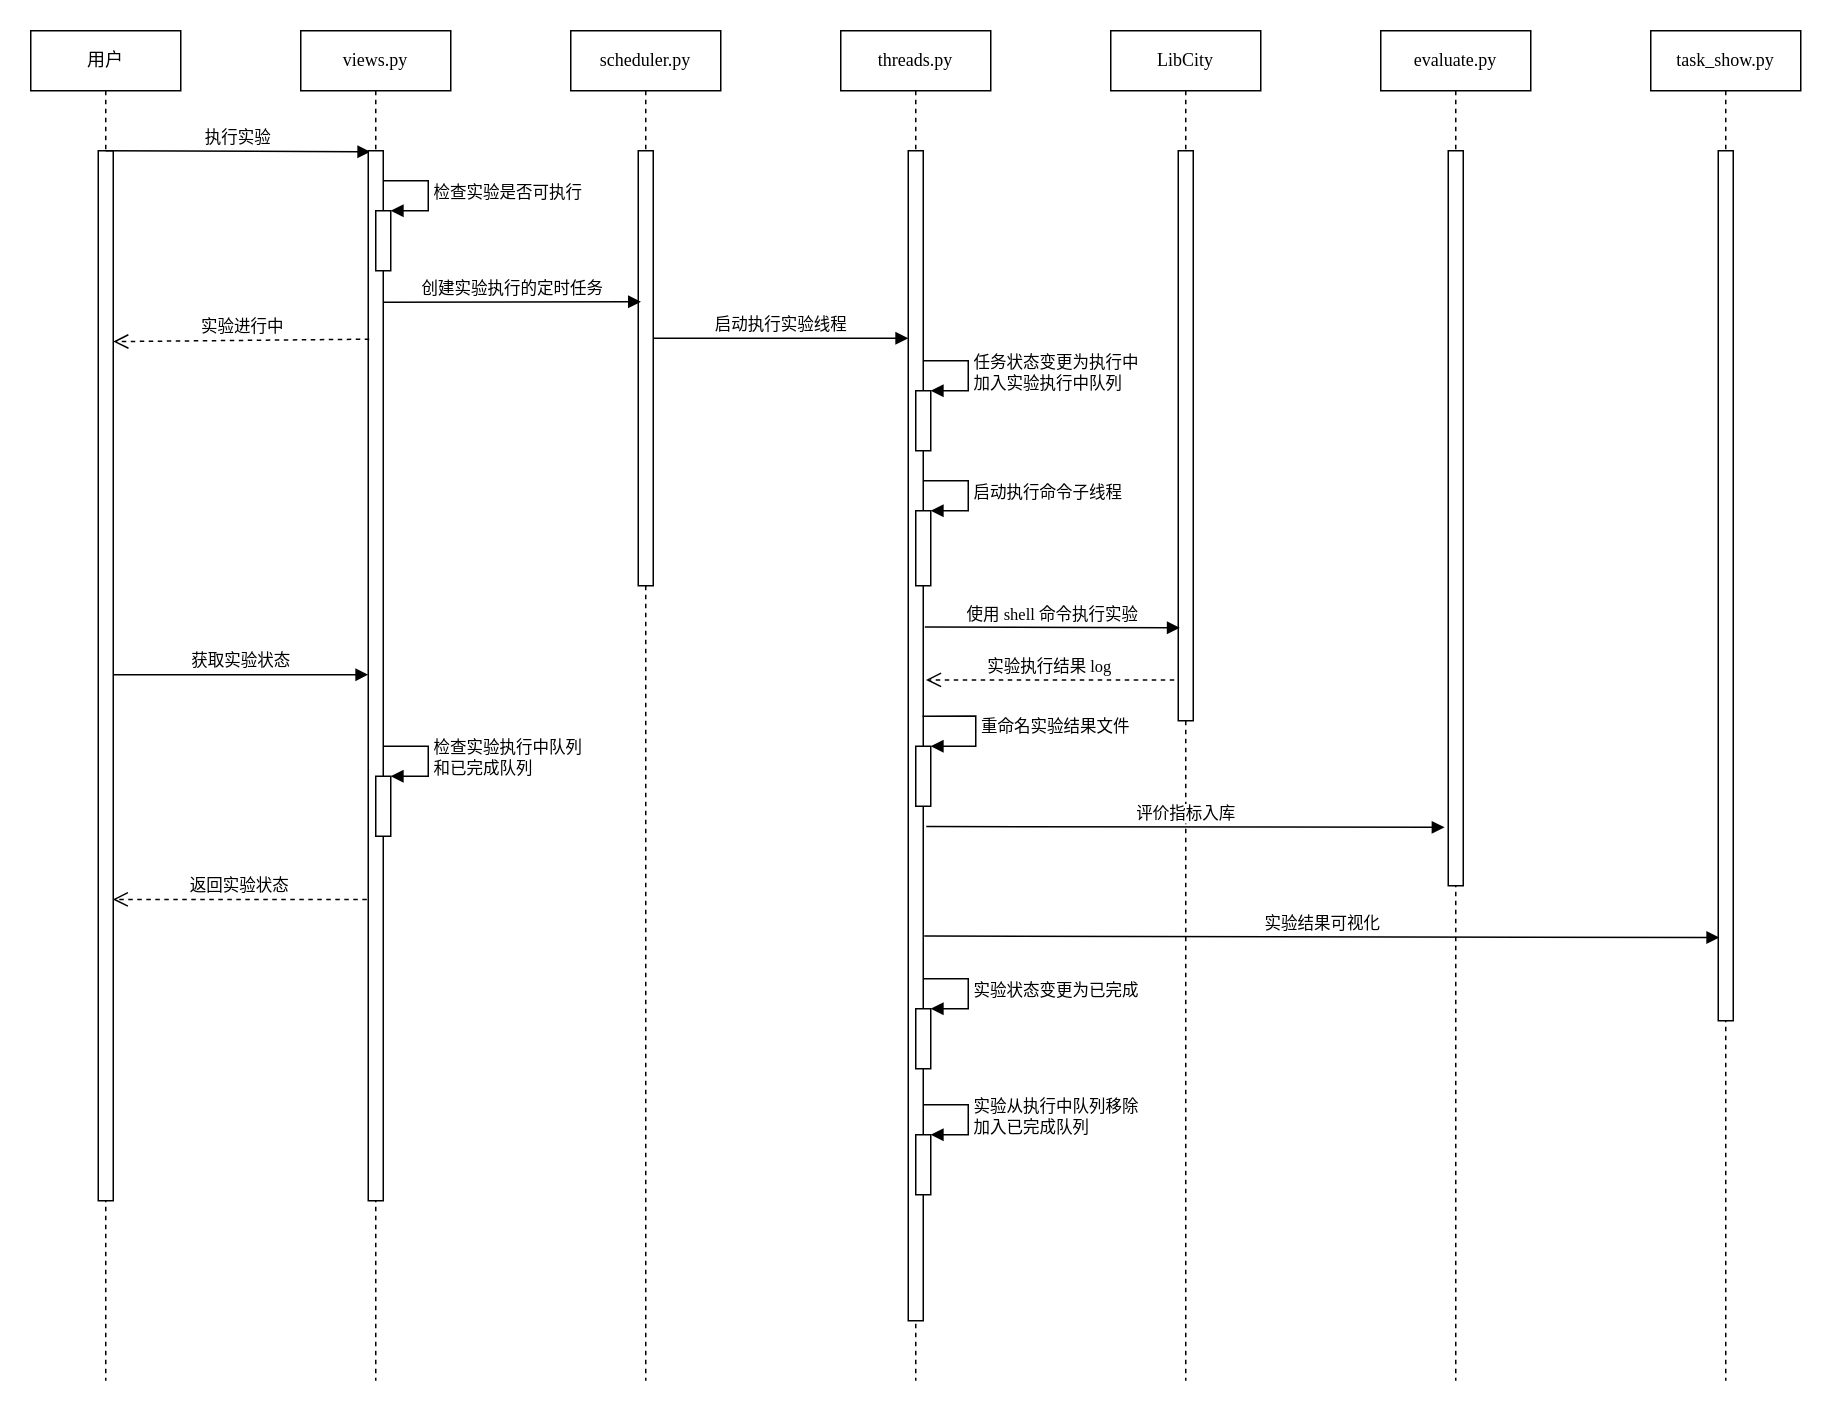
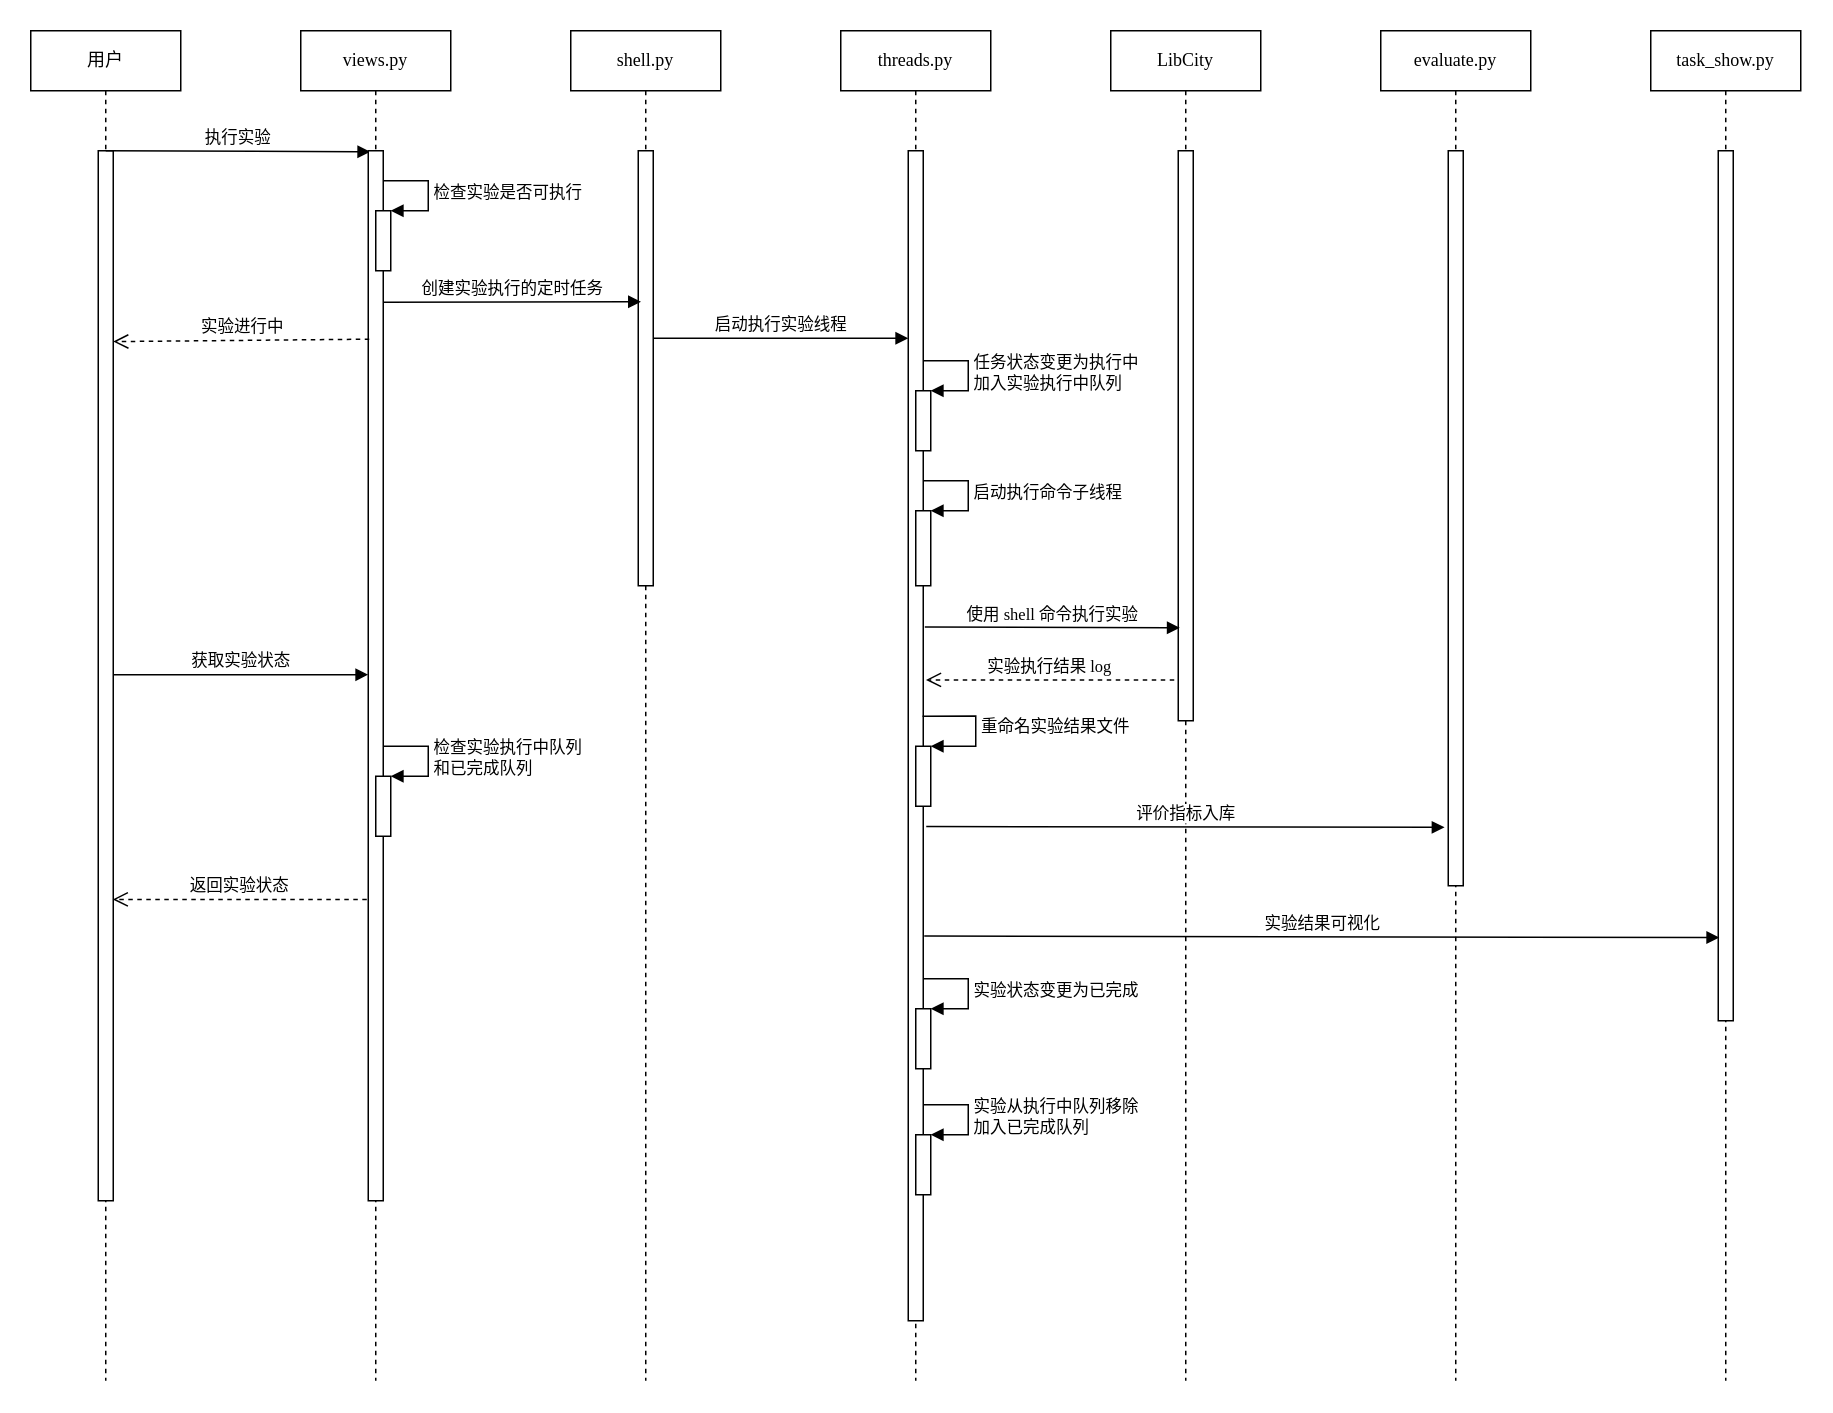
node "scheduler.py": label "scheduler.py" -> "shell.py"
